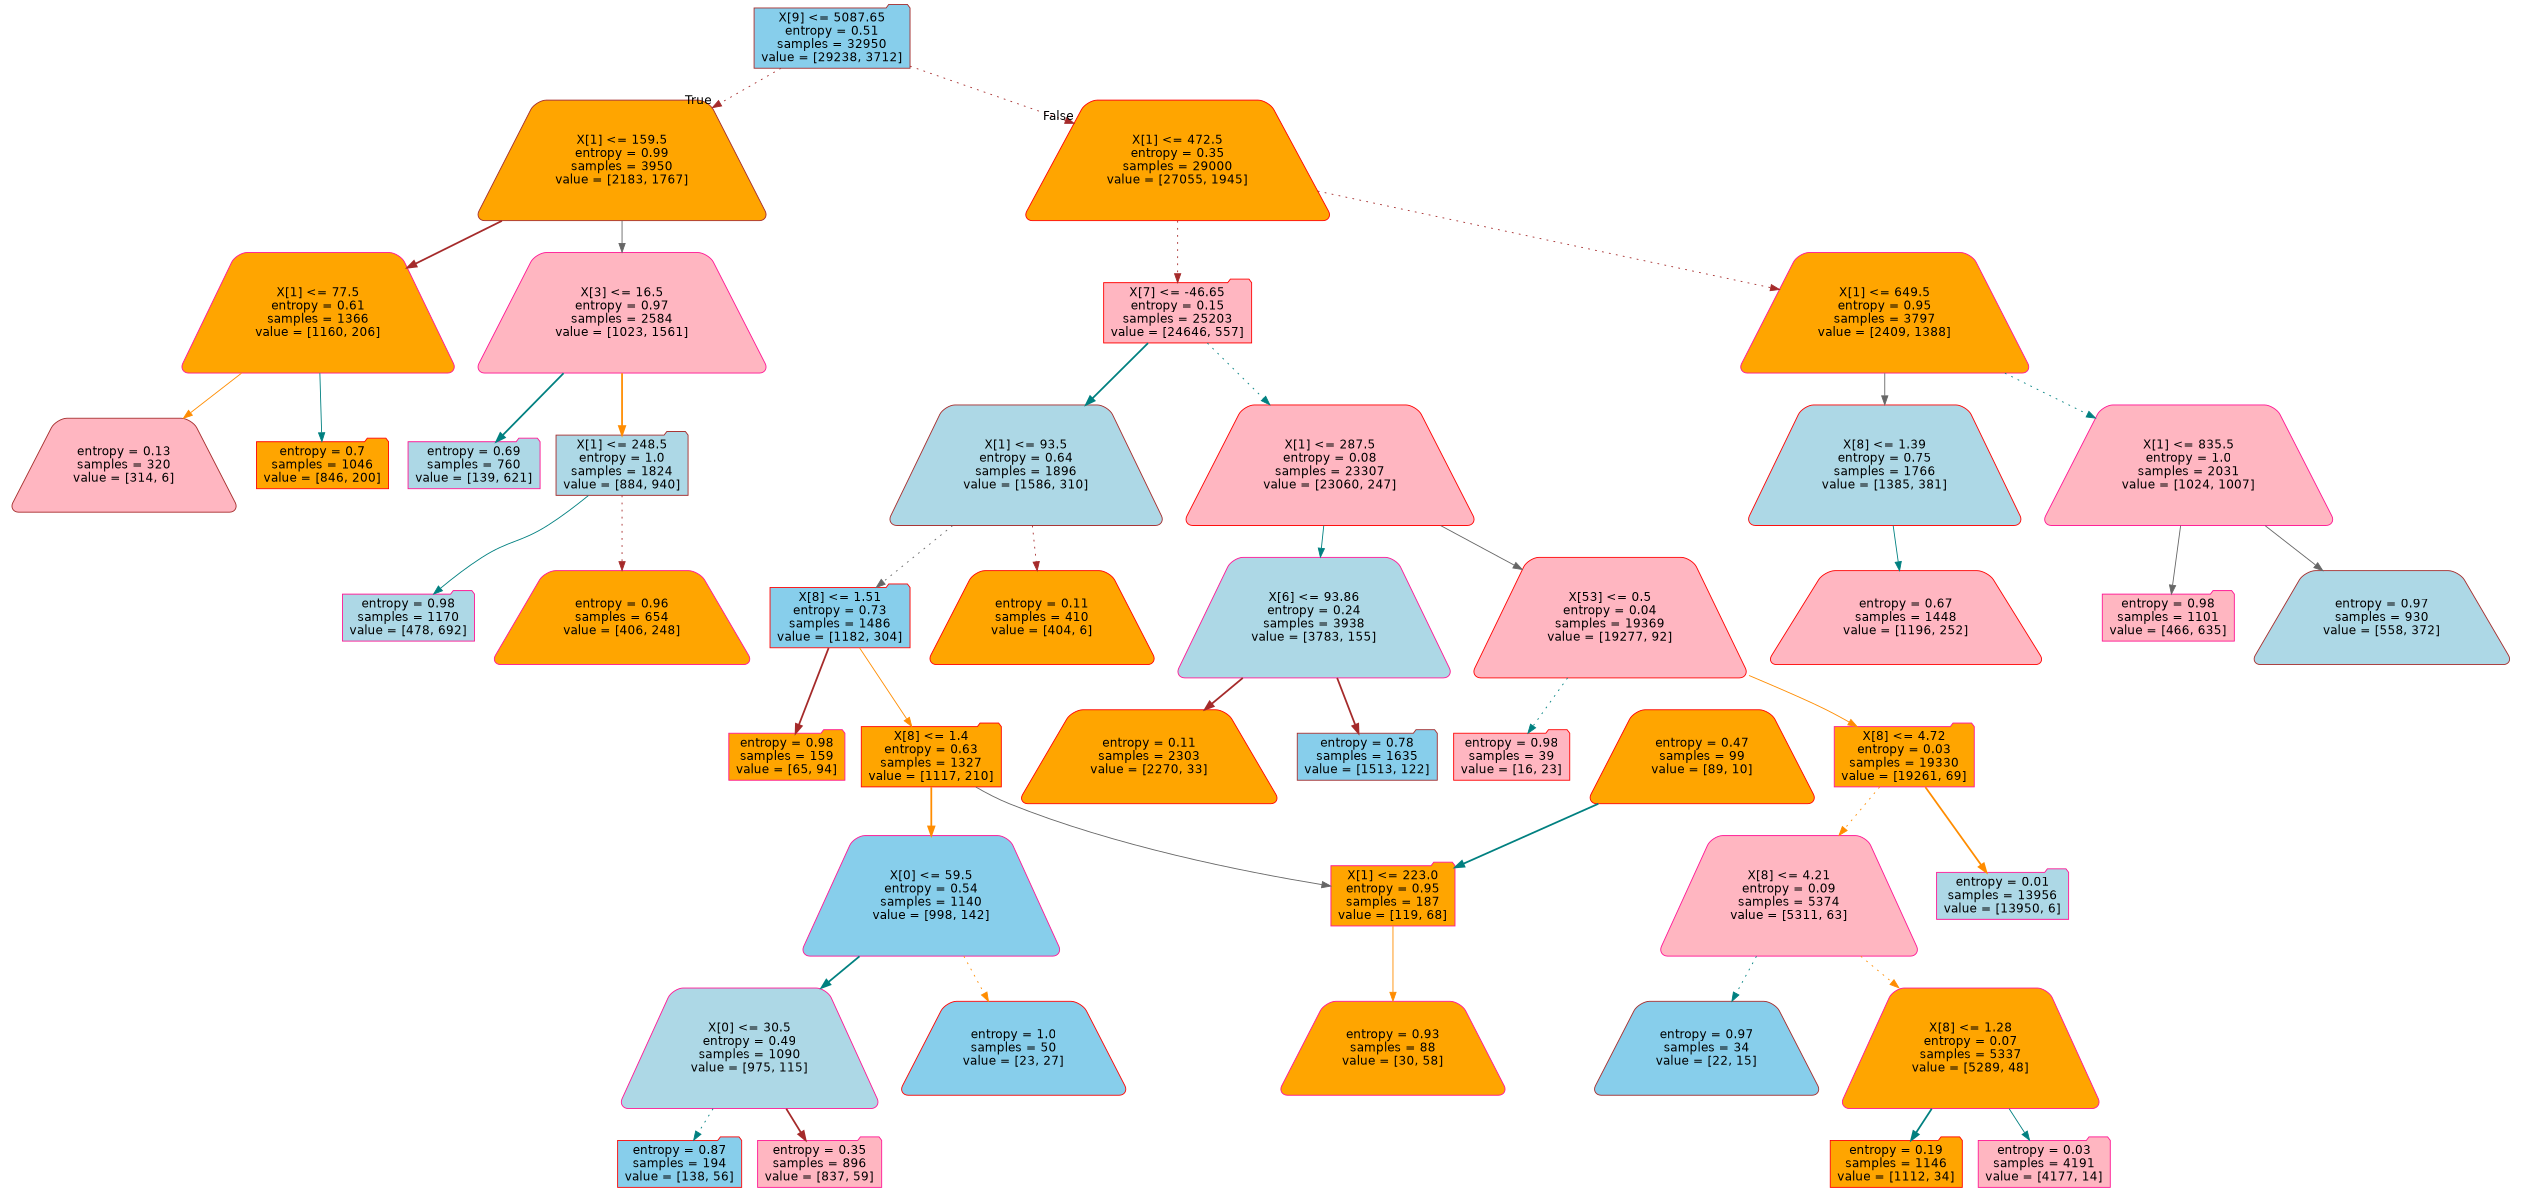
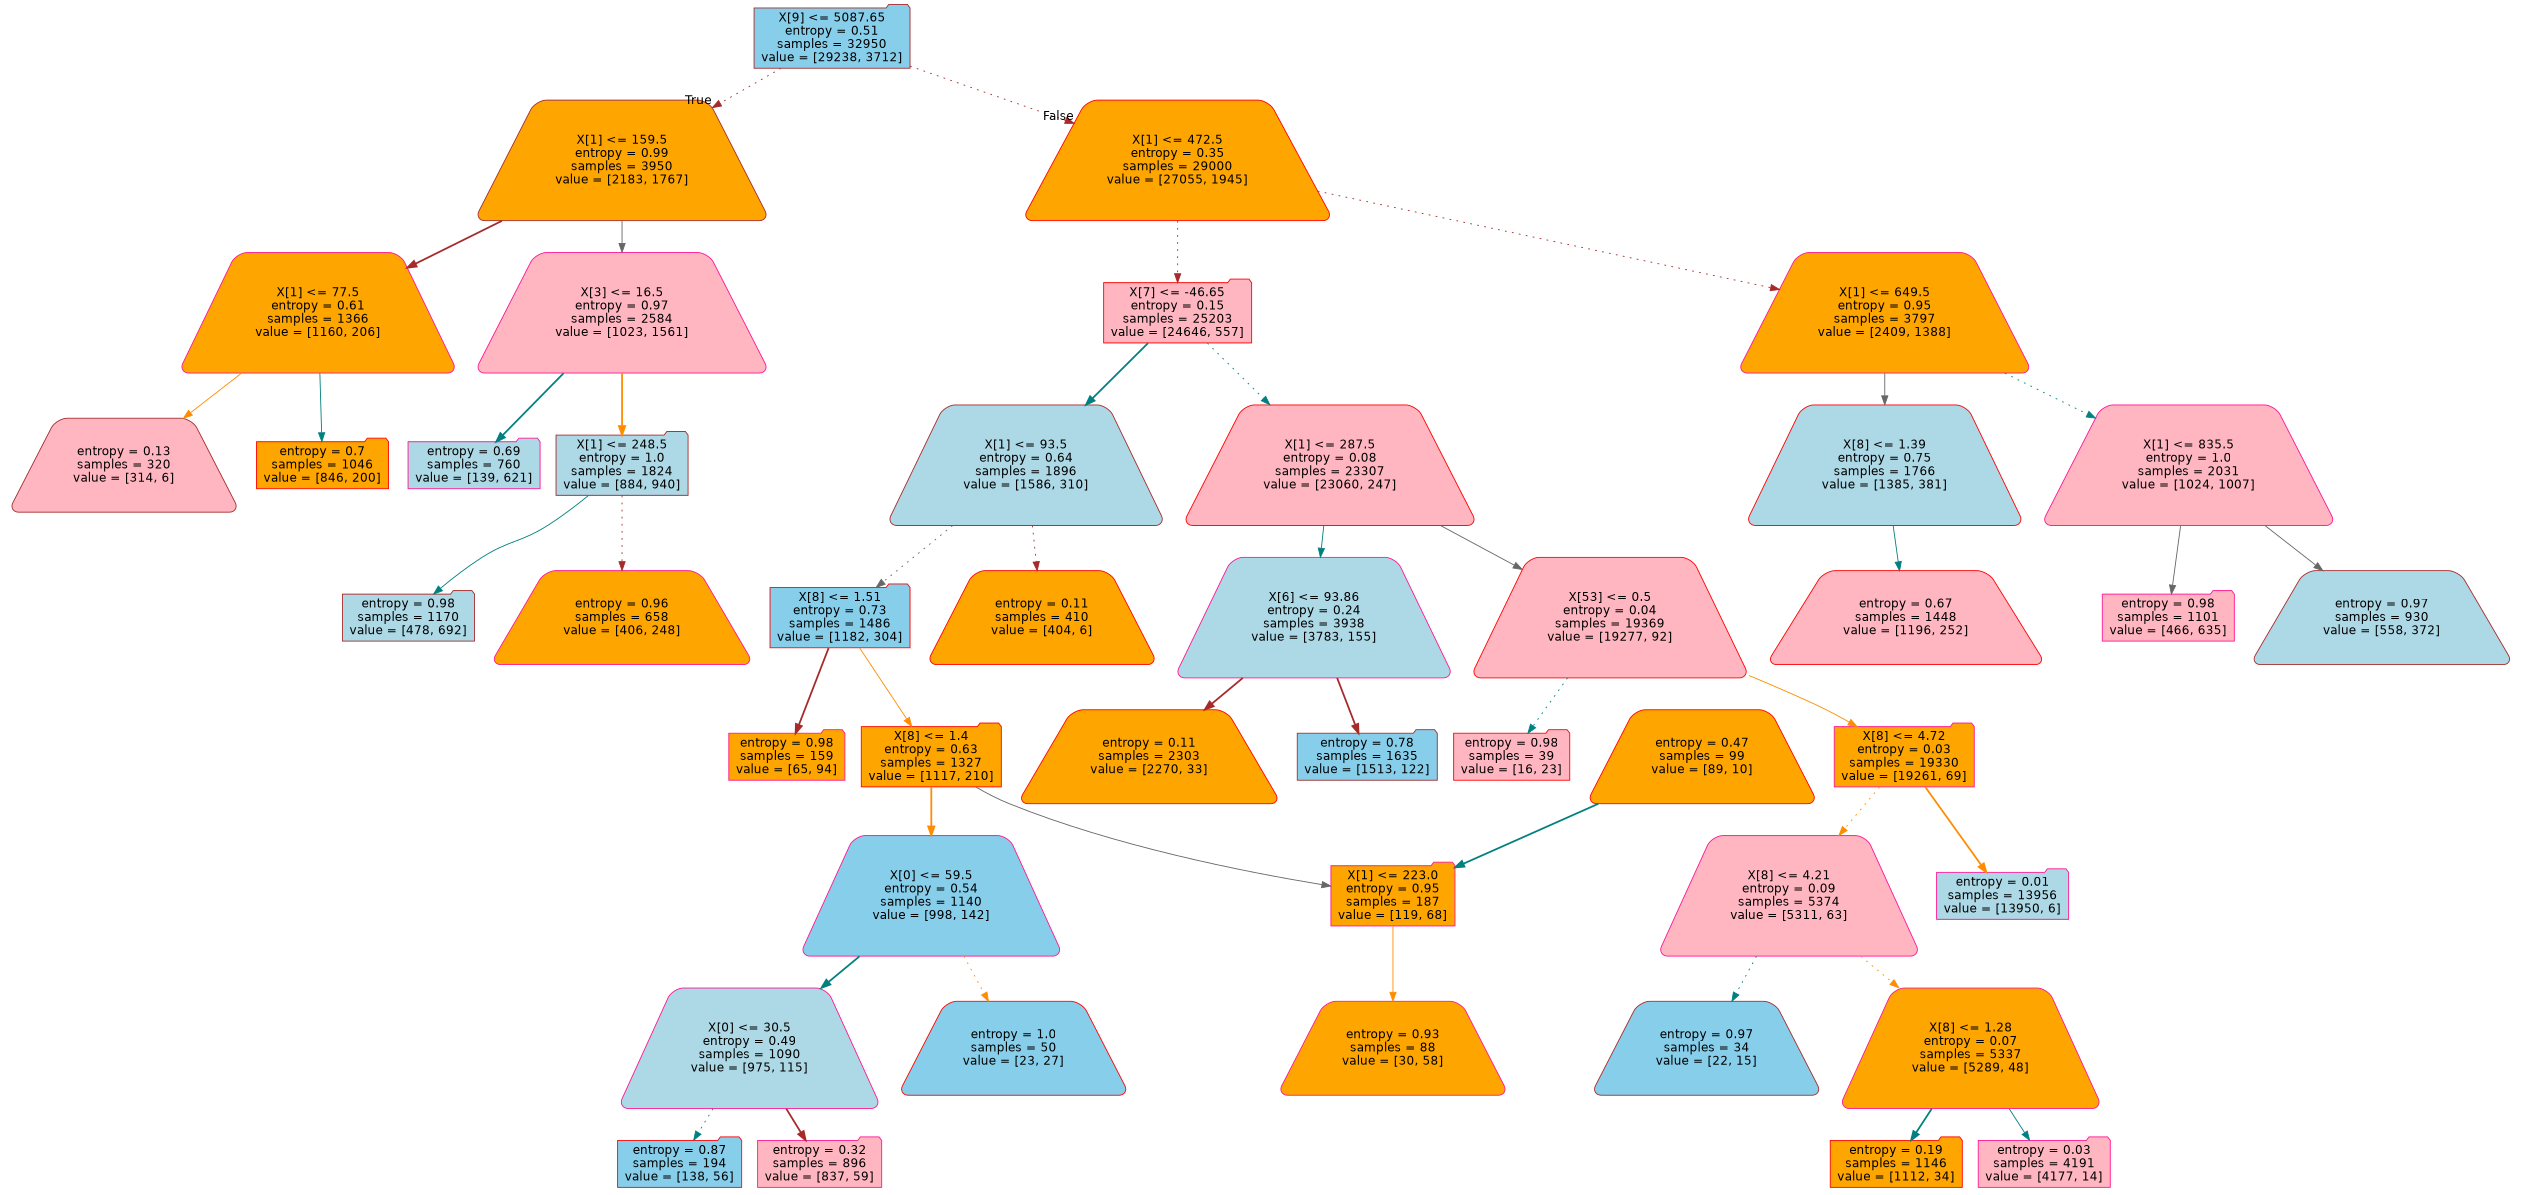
node "entropy = 0.98 samples = 1170 value = [478, 692]": color deeppink -> brown
node "entropy = 0.96 samples = 654 value = [406, 248]": label "entropy = 0.96 samples = 654 value = [406, 248]" -> "entropy = 0.96 samples = 658 value = [406, 248]"
node "entropy = 0.35 samples = 896 value = [837, 59]": label "entropy = 0.35 samples = 896 value = [837, 59]" -> "entropy = 0.32 samples = 896 value = [837, 59]"
